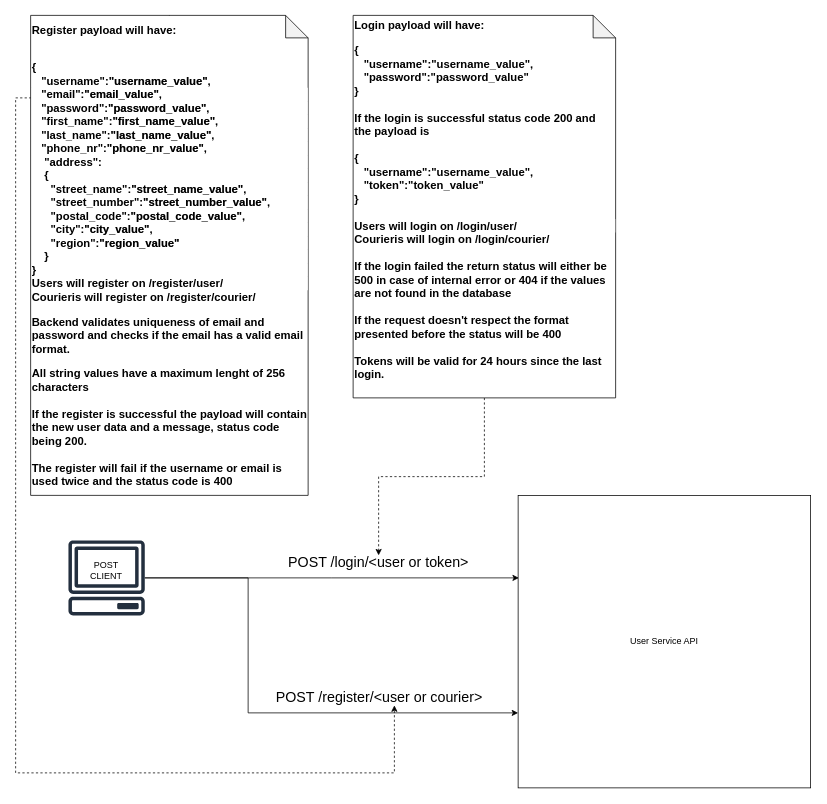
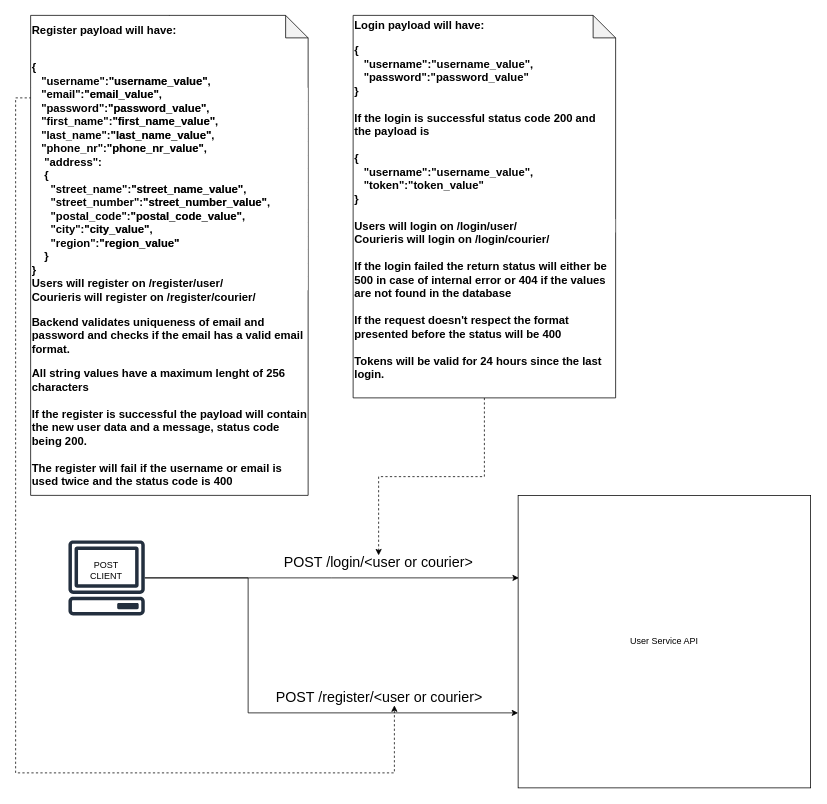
node "POST /login/<user or token>": label "POST /login/<user or token>" -> "POST /login/<user or courier>"
